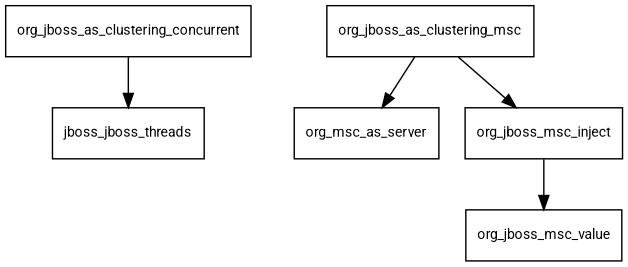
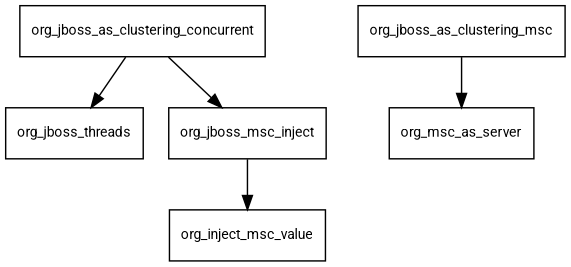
edge "org_jboss_as_clustering_msc" -> "org_jboss_msc_inject": now "org_jboss_as_clustering_concurrent" -> "org_jboss_msc_inject"
node "jboss_jboss_threads": label "jboss_jboss_threads" -> "org_jboss_threads"
node "org_jboss_msc_value": label "org_jboss_msc_value" -> "org_inject_msc_value"
